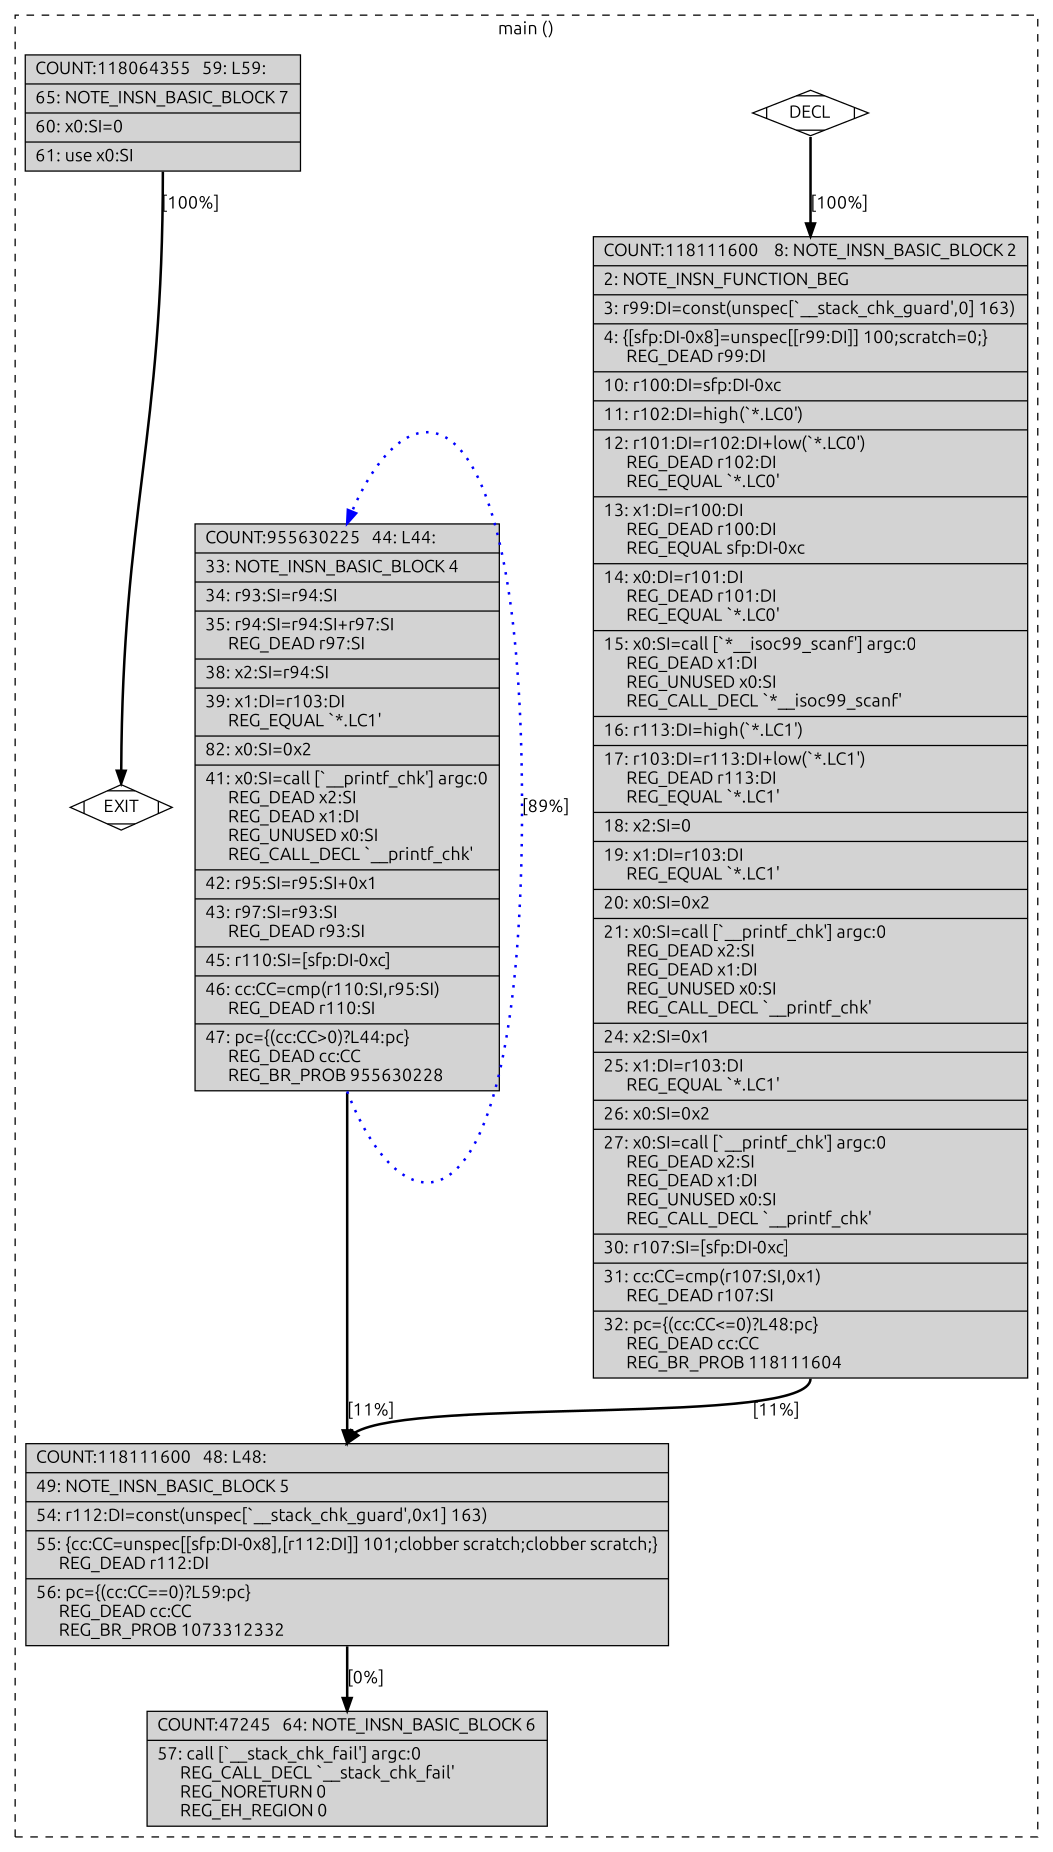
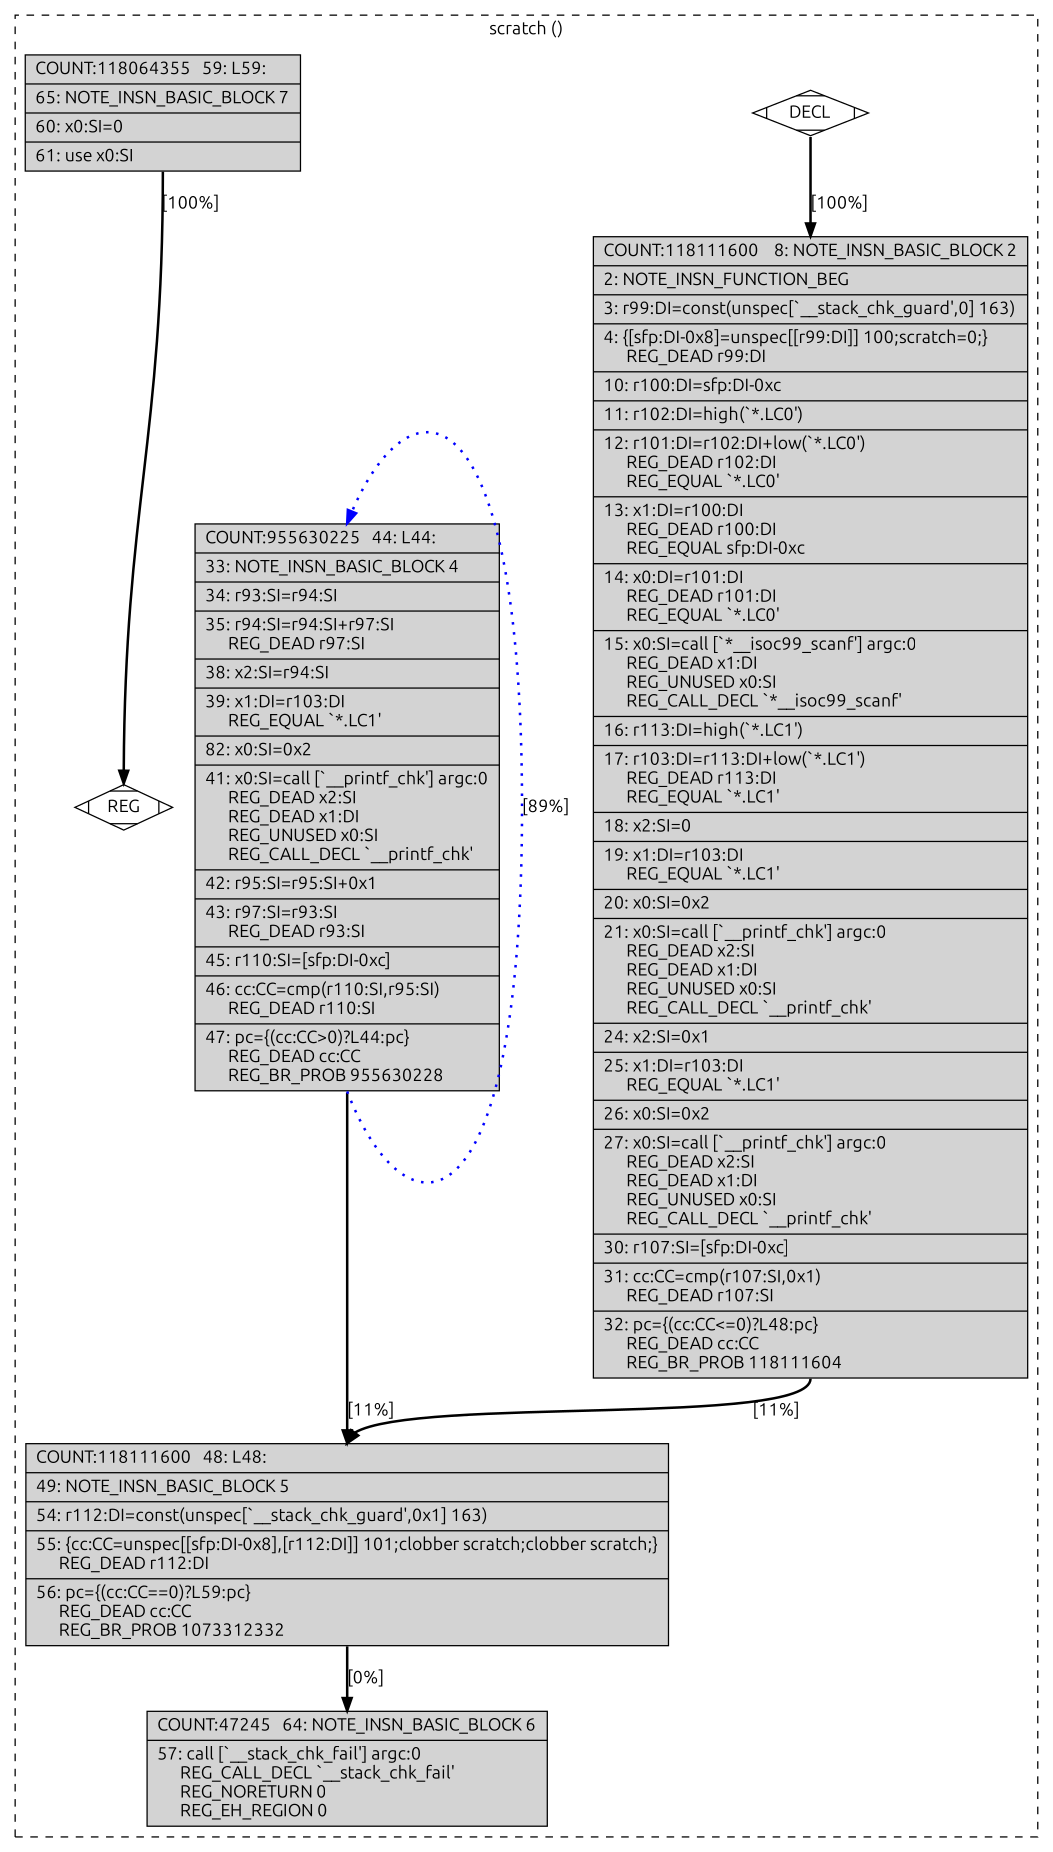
cluster "main ()": label "main ()" -> "scratch ()"
node "EXIT": label "EXIT" -> "REG"
